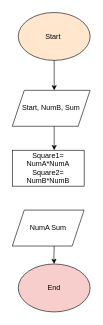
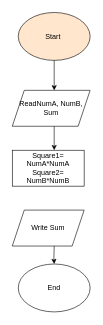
node "Start, NumB, Sum": label "Start, NumB, Sum" -> "ReadNumA, NumB, Sum"
node "NumA Sum": label "NumA Sum" -> "Write Sum"
node "End": fillcolor #f8cecc -> #ffffff
